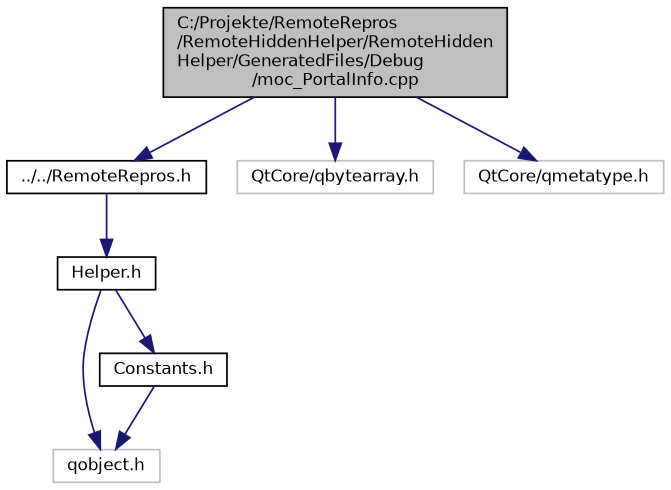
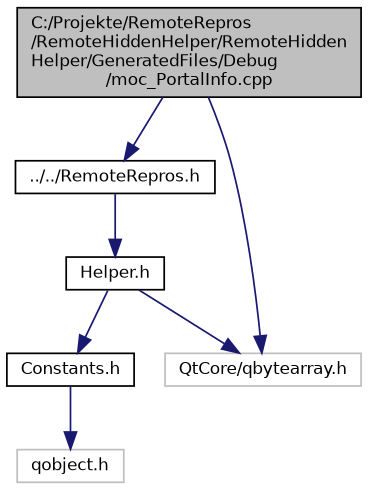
node "QtCore/qmetatype.h": removed
edge "Helper.h" -> "qobject.h": now "Helper.h" -> "QtCore/qbytearray.h"
